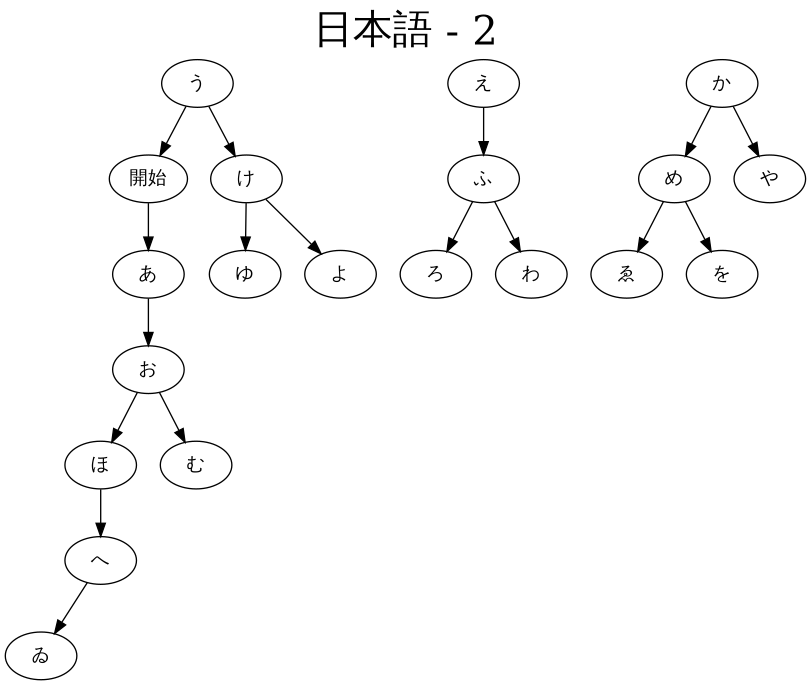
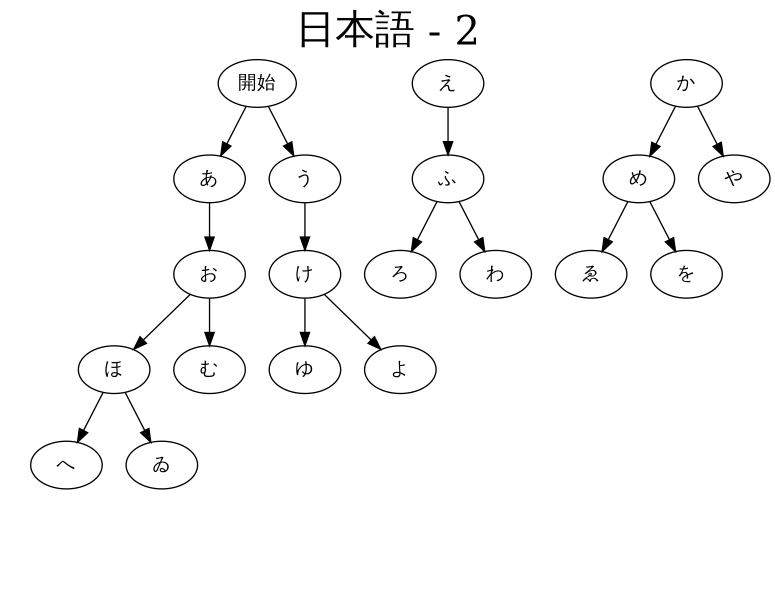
edge "う" -> "開始": reversed
edge "へ" -> "ゐ": now "ほ" -> "ゐ"
